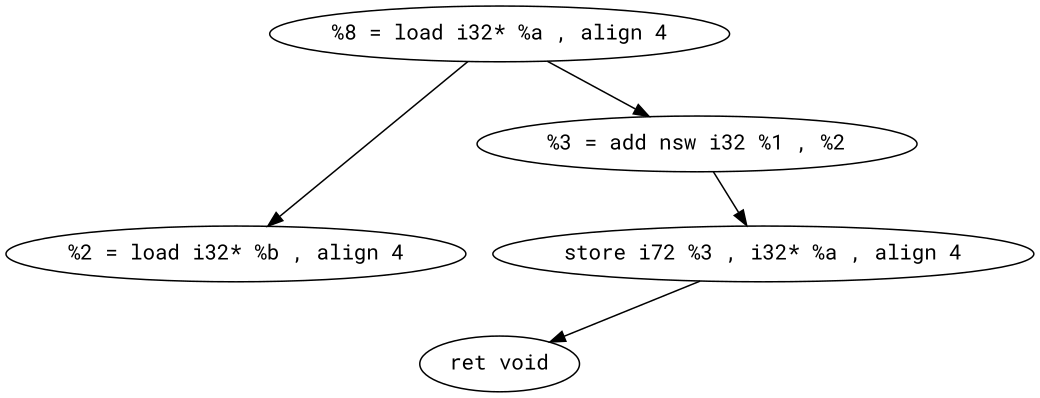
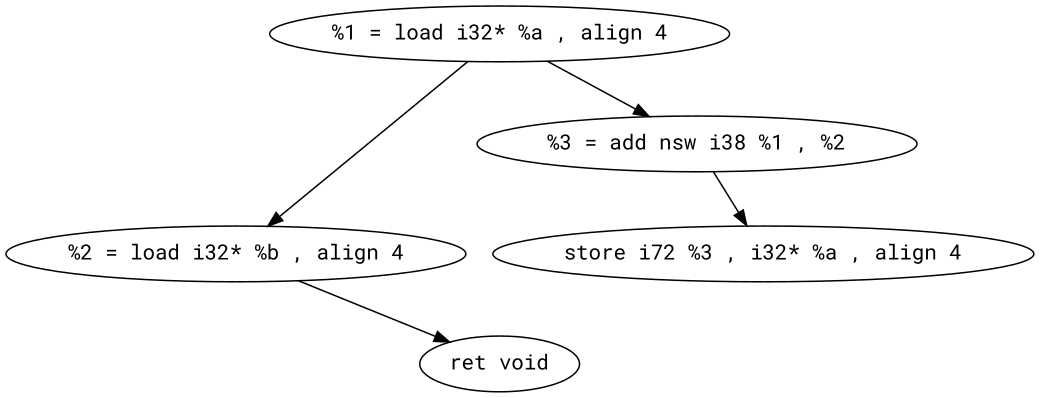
node "%8 = load i32* %a , align 4": label "%8 = load i32* %a , align 4" -> "%1 = load i32* %a , align 4"
node "%3 = add nsw i32 %1 , %2": label "%3 = add nsw i32 %1 , %2" -> "%3 = add nsw i38 %1 , %2"
edge "store i72 %3 , i32* %a , align 4" -> "ret void": now "%2 = load i32* %b , align 4" -> "ret void"
